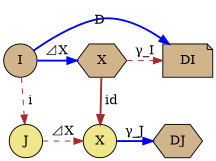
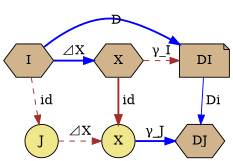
node "I": shape circle -> hexagon
edge "DI" -> "DJ": added, label "Di"
edge "I" -> "J": label " i" -> " id"
